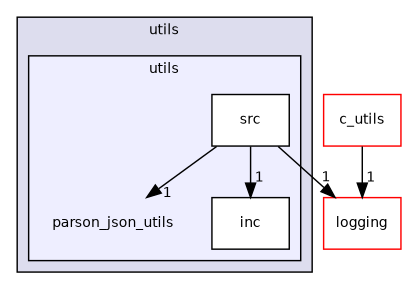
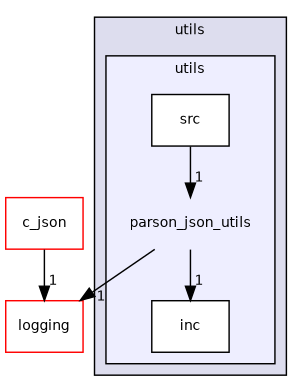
node "c_utils": label "c_utils" -> "c_json"
edge "src" -> "logging": now "parson_json_utils" -> "logging"
edge "src" -> "inc": now "parson_json_utils" -> "inc"
